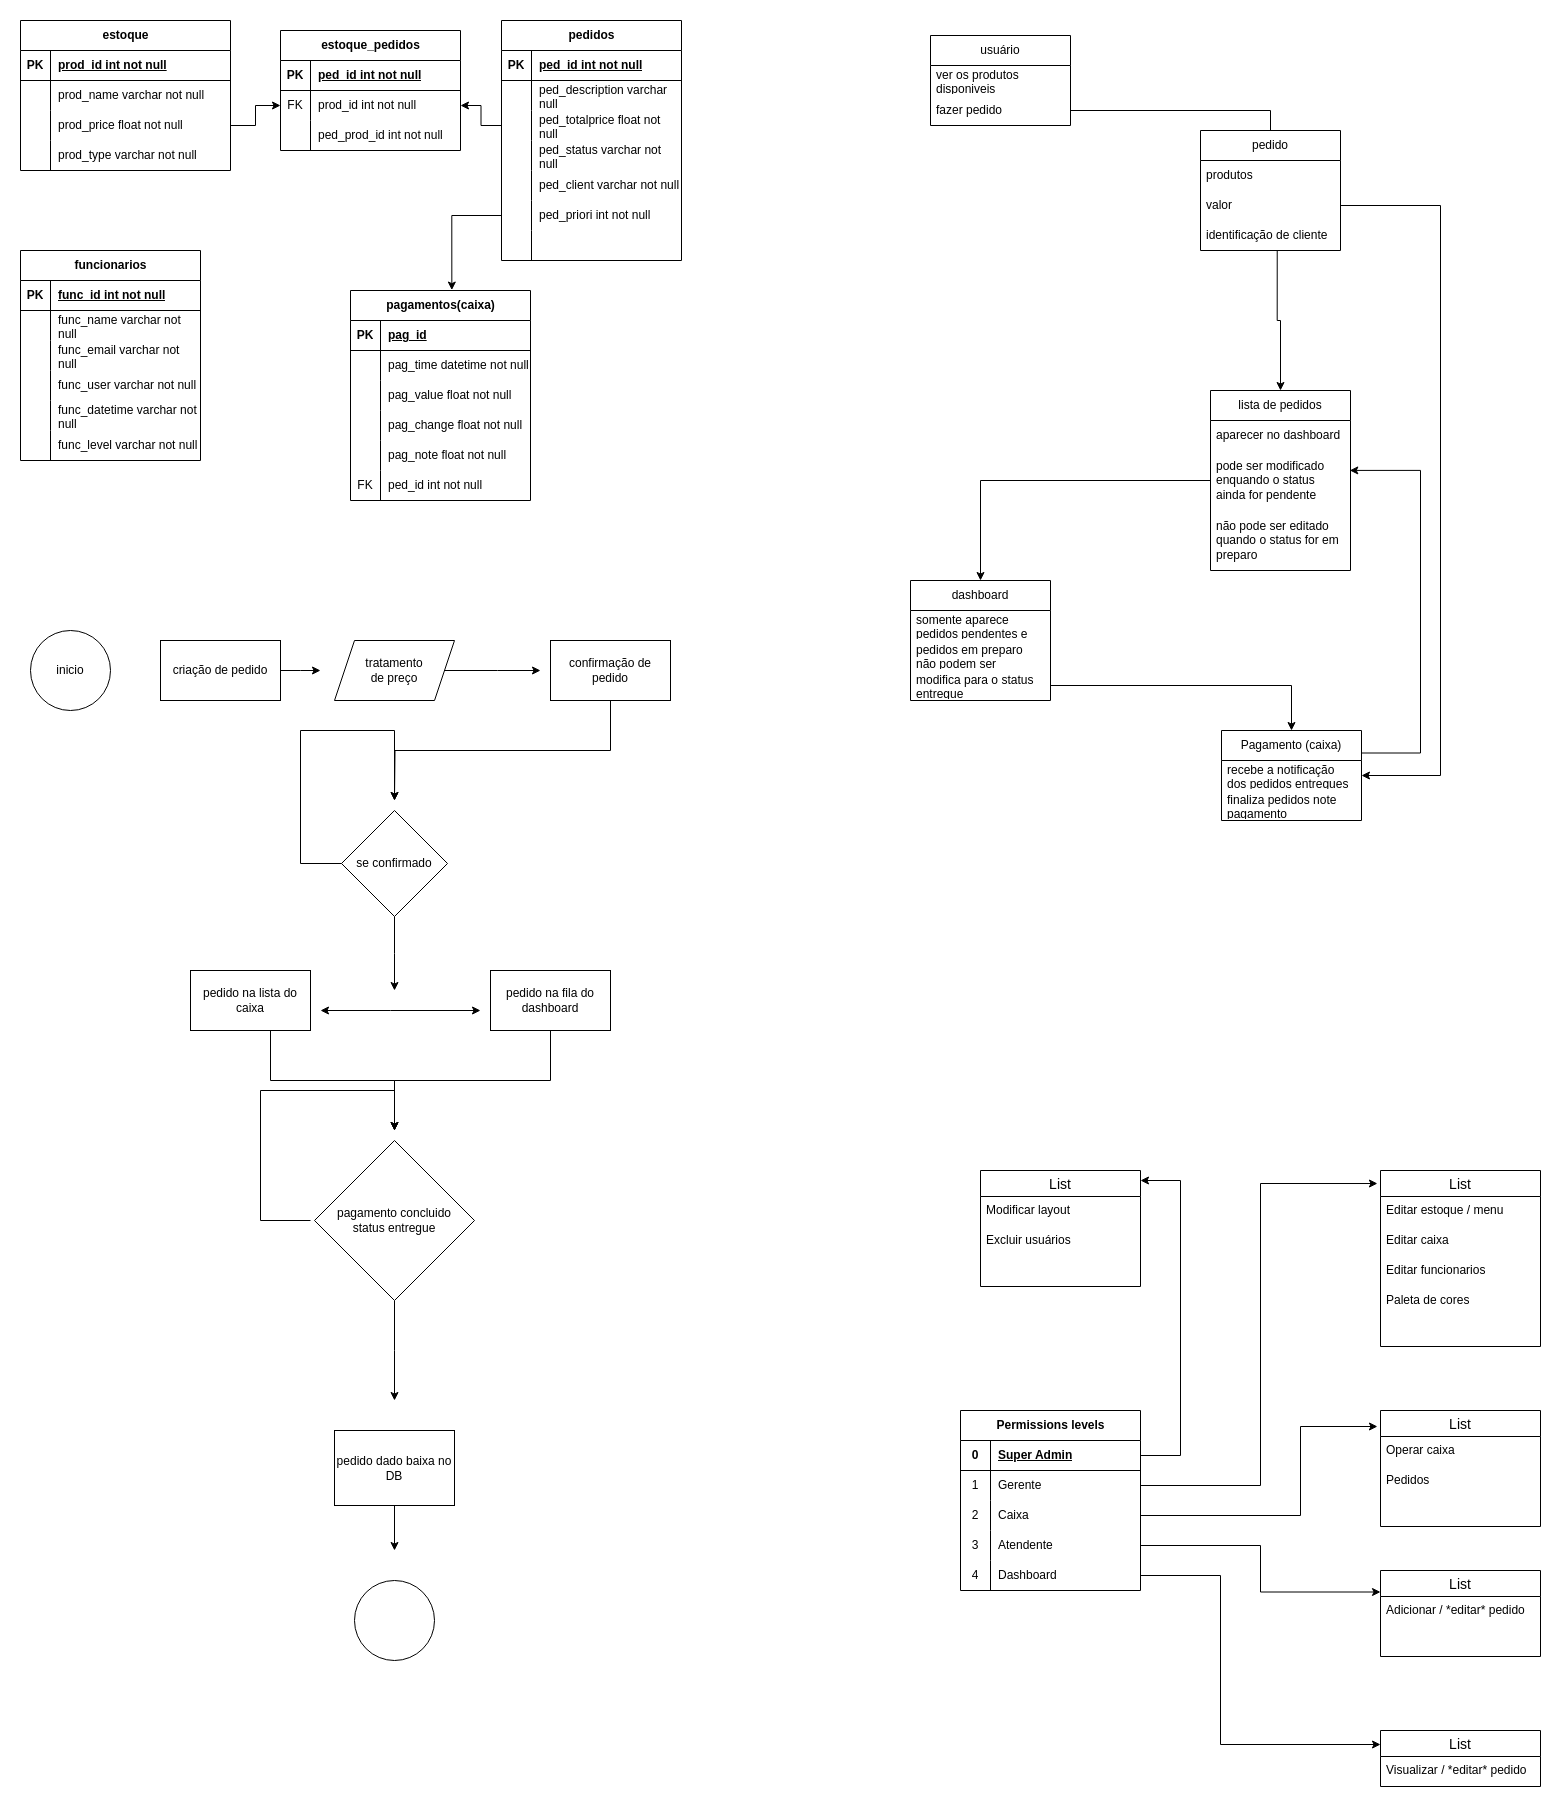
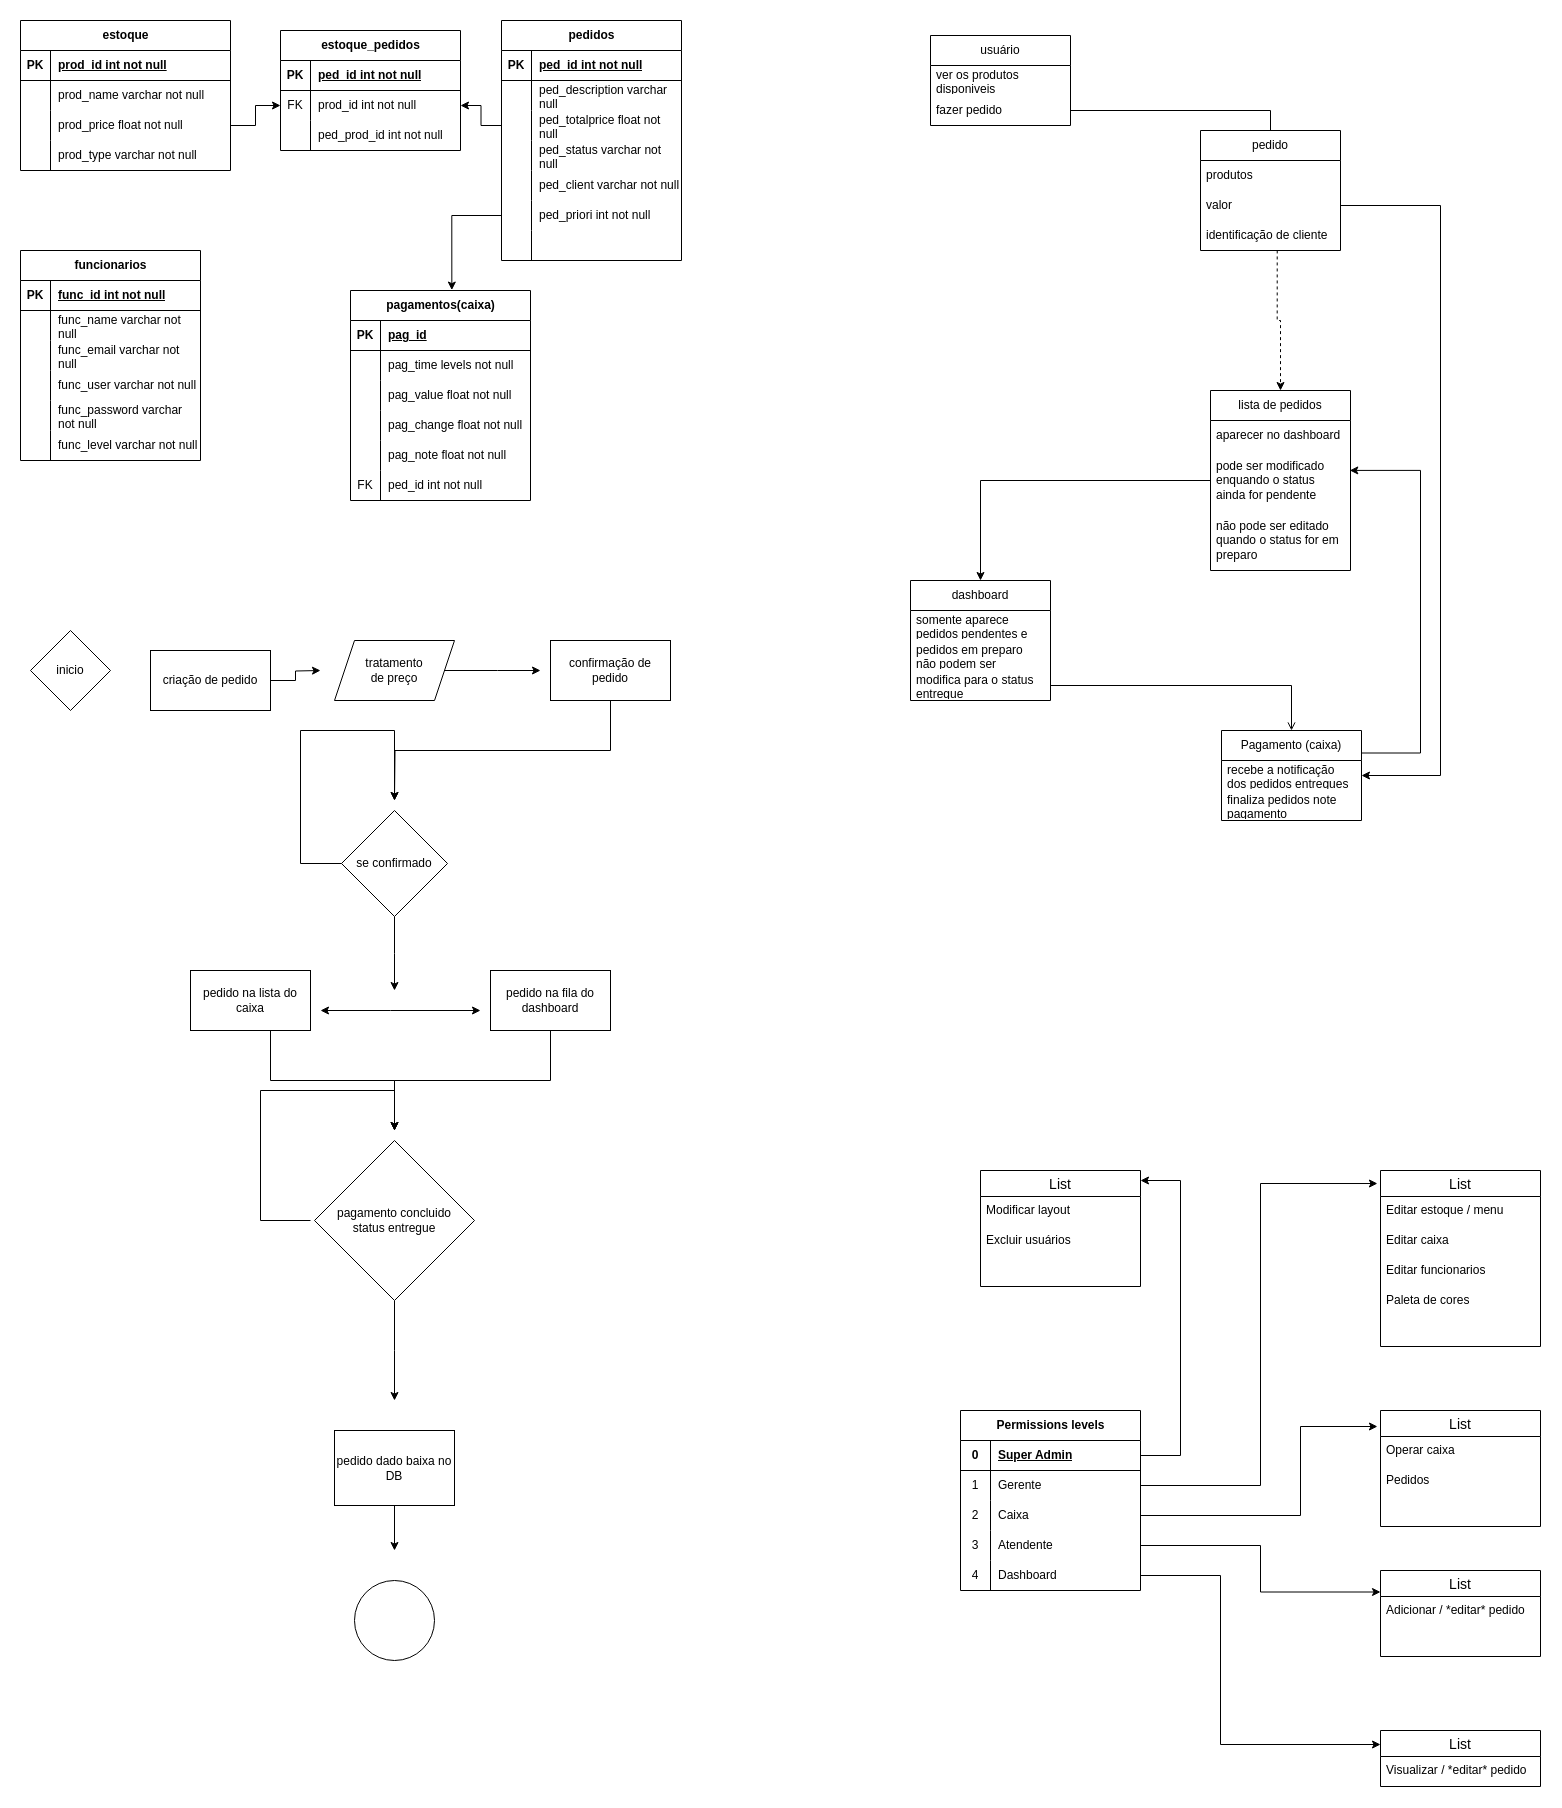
edge "identificação de cliente" -> "lista de pedidos": style solid -> dashed
node "pag_time datetime not null": label "pag_time datetime not null" -> "pag_time levels not null"
node "func_datetime varchar not null": label "func_datetime varchar not null" -> "func_password varchar not null"
node "inicio": shape ellipse -> diamond
node "criação de pedido": moved (221, 671) -> (211, 681)
edge "modifica para o status entregue" -> "Pagamento (caixa)": arrowhead classic -> open
